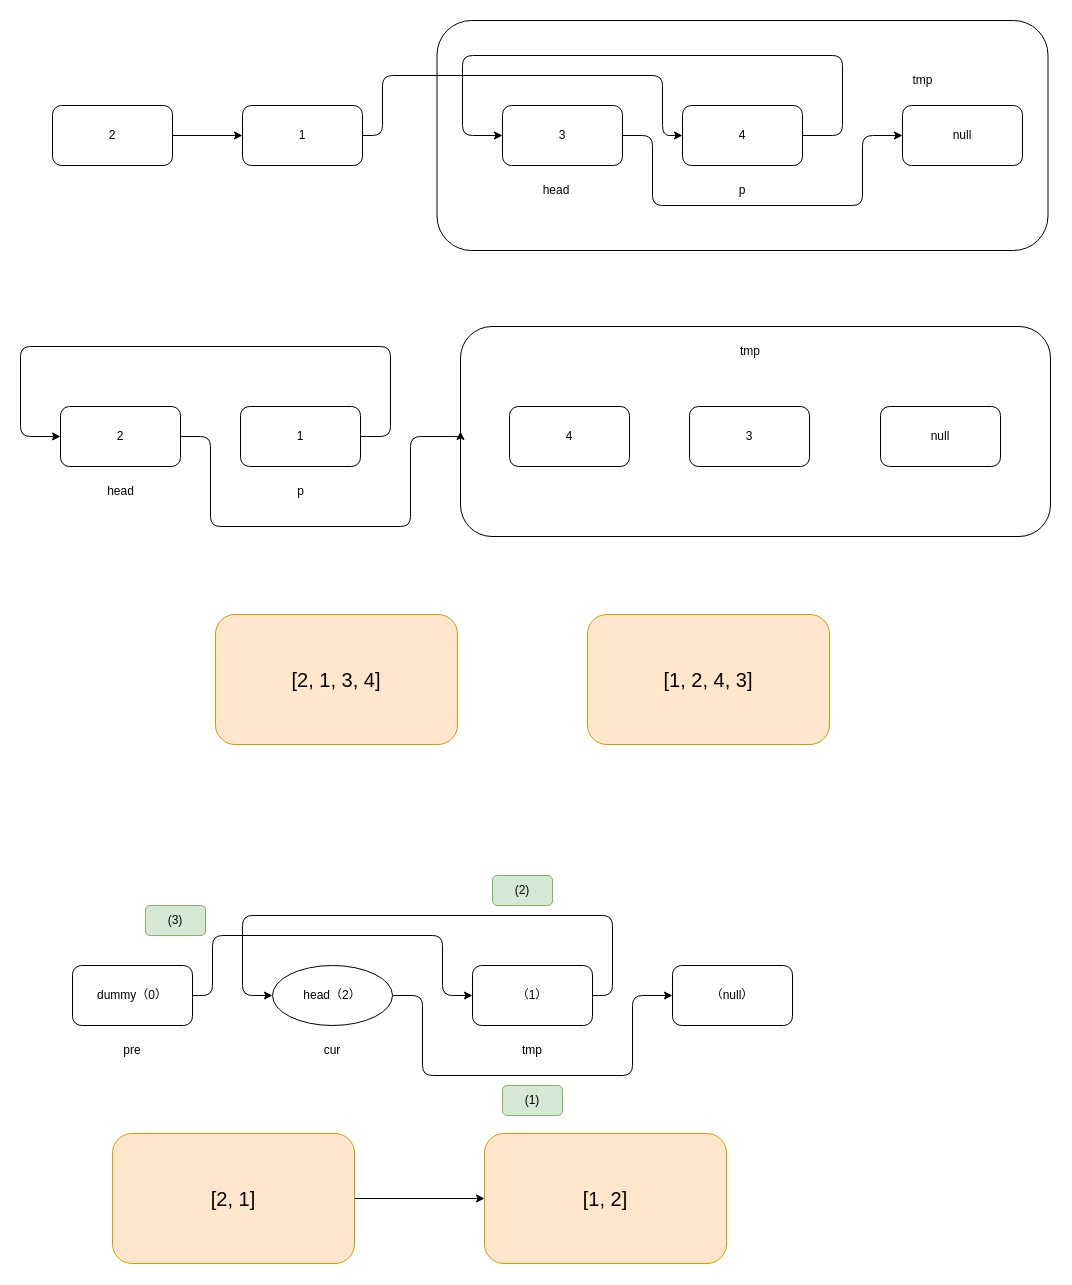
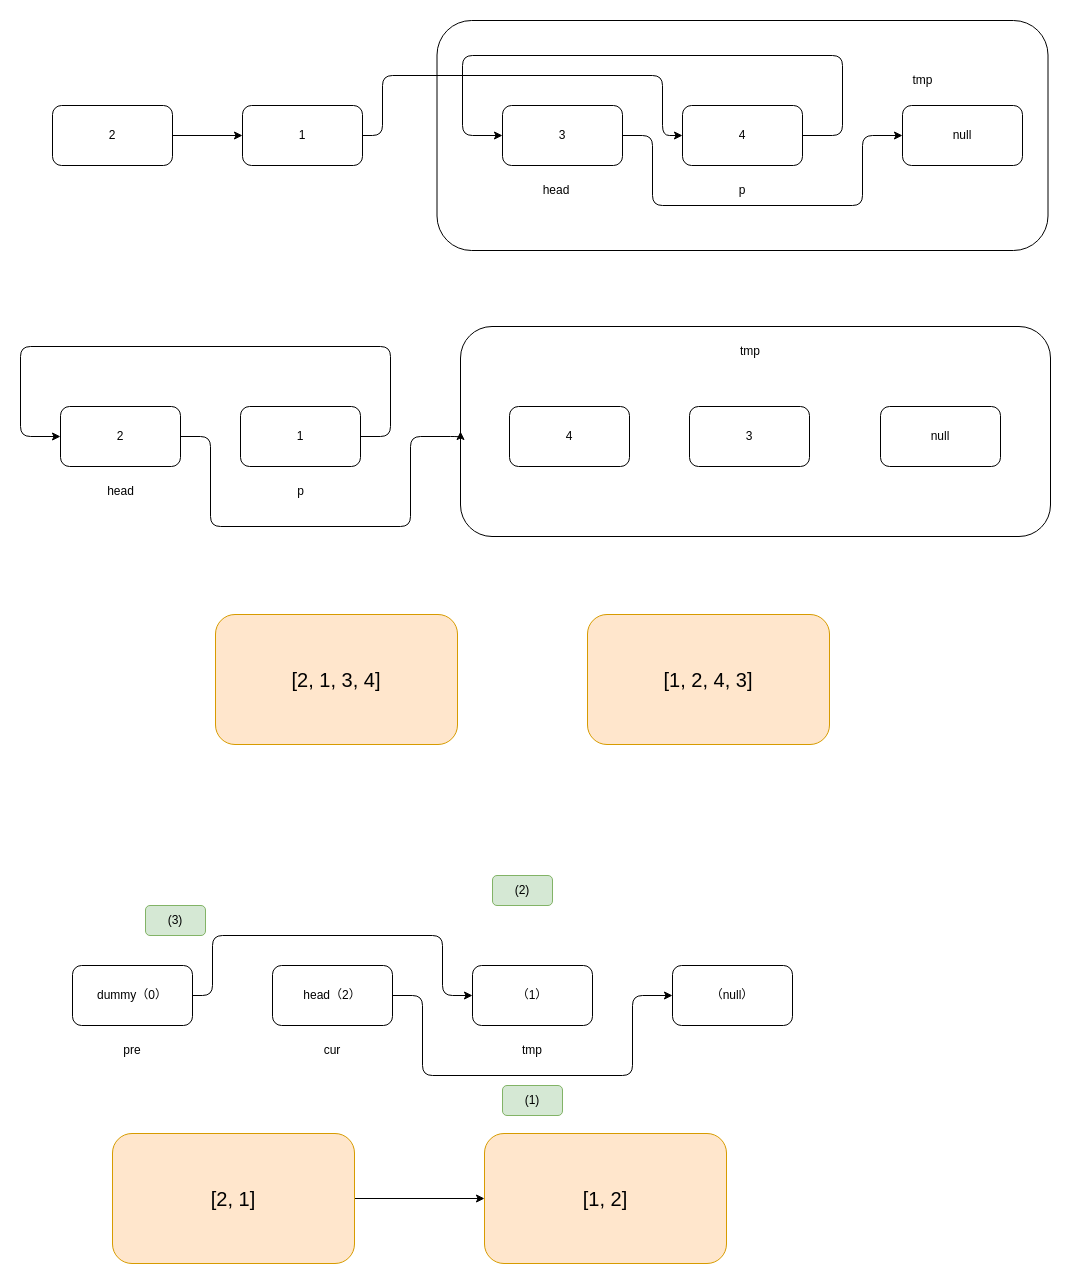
edge "（1）" -> "head（2）": removed
node "head（2）": shape ellipse -> rounded rectangle
